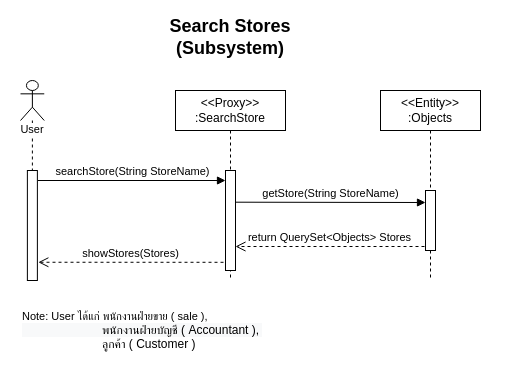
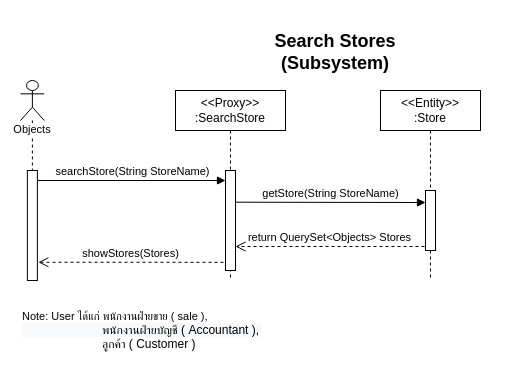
node "Search Stores (Subsystem)": moved (231, 36) -> (336, 51)
node "<<Entity>> :Objects": label "<<Entity>> :Objects" -> "<<Entity>> :Store"
node "User": label "User" -> "Objects"
